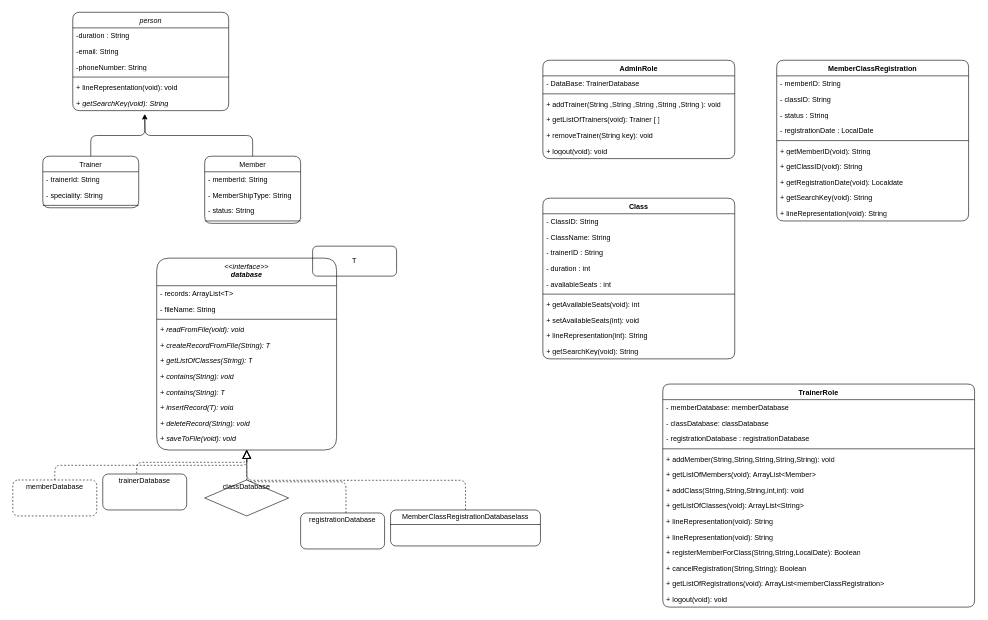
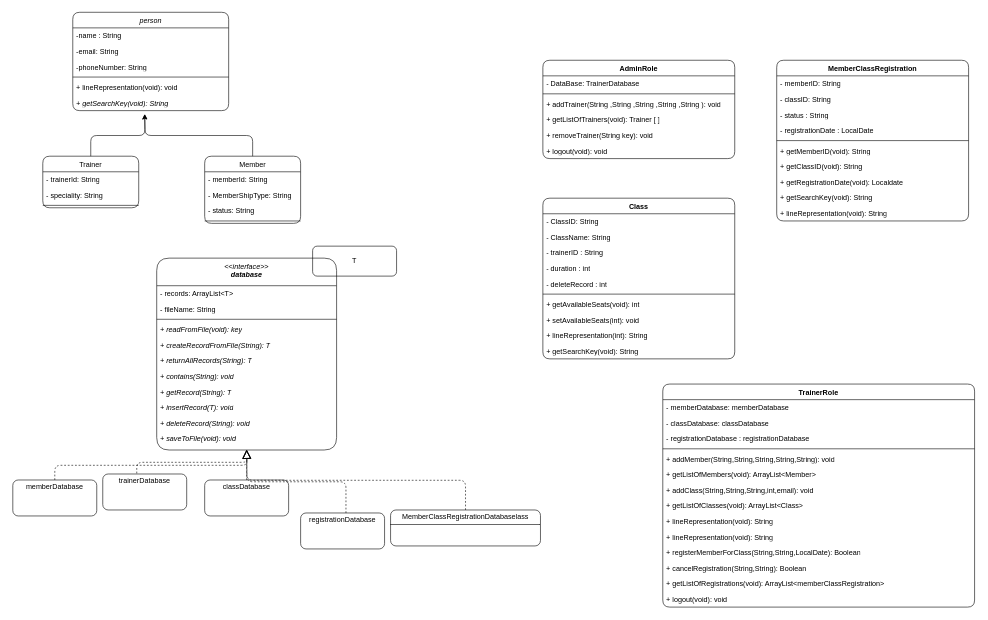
node "-duration : String": label "-duration : String" -> "-name : String"
node "- avaliableSeats : int": label "- avaliableSeats : int" -> "- deleteRecord : int"
node "+ readFromFile(void): void": label "+ readFromFile(void): void" -> "+ readFromFile(void): key"
node "+ getListOfClasses(String): T": label "+ getListOfClasses(String): T" -> "+ returnAllRecords(String): T"
node "+ contains(String): T": label "+ contains(String): T" -> "+ getRecord(String): T"
node "+ addClass(String,String,String,int,int): void": label "+ addClass(String,String,String,int,int): void" -> "+ addClass(String,String,String,int,email): void"
node "memberDatabase": style dashed -> solid
node "classDatabase": shape diamond -> rounded rectangle
node "+ getListOfClasses(void): ArrayList<String>": label "+ getListOfClasses(void): ArrayList<String>" -> "+ getListOfClasses(void): ArrayList<Class>"
